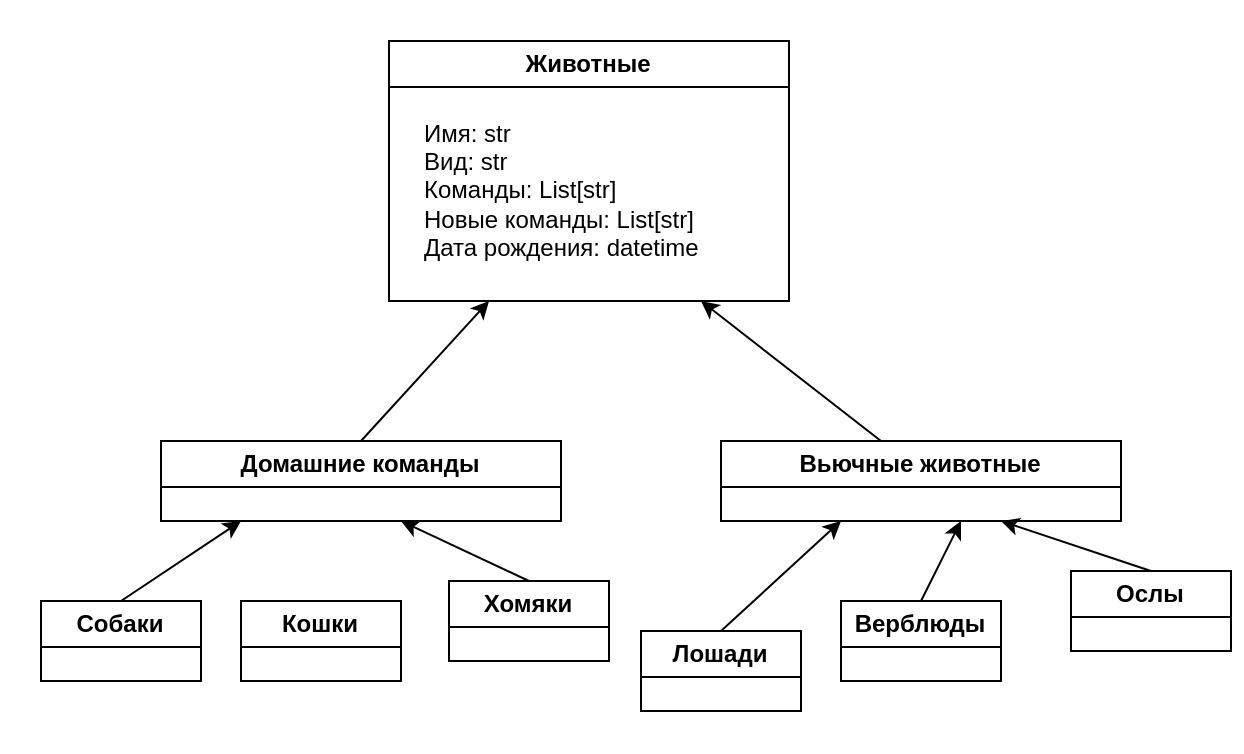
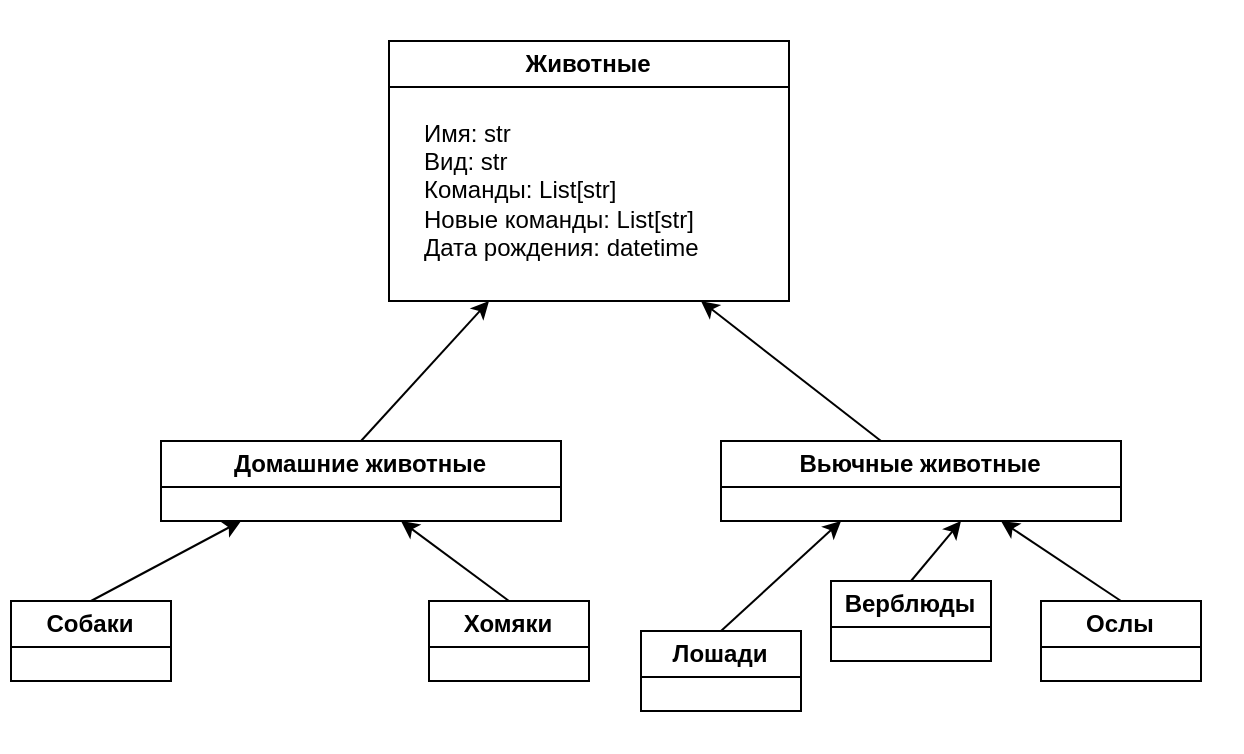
node "Домашние команды": label "Домашние команды" -> "Домашние животные"
node "Ослы": moved (1151, 611) -> (1121, 641)
node "Хомяки": moved (529, 621) -> (509, 641)
node "Собаки": moved (121, 641) -> (91, 641)
node "Кошки": removed
node "Верблюды": moved (921, 641) -> (911, 621)
